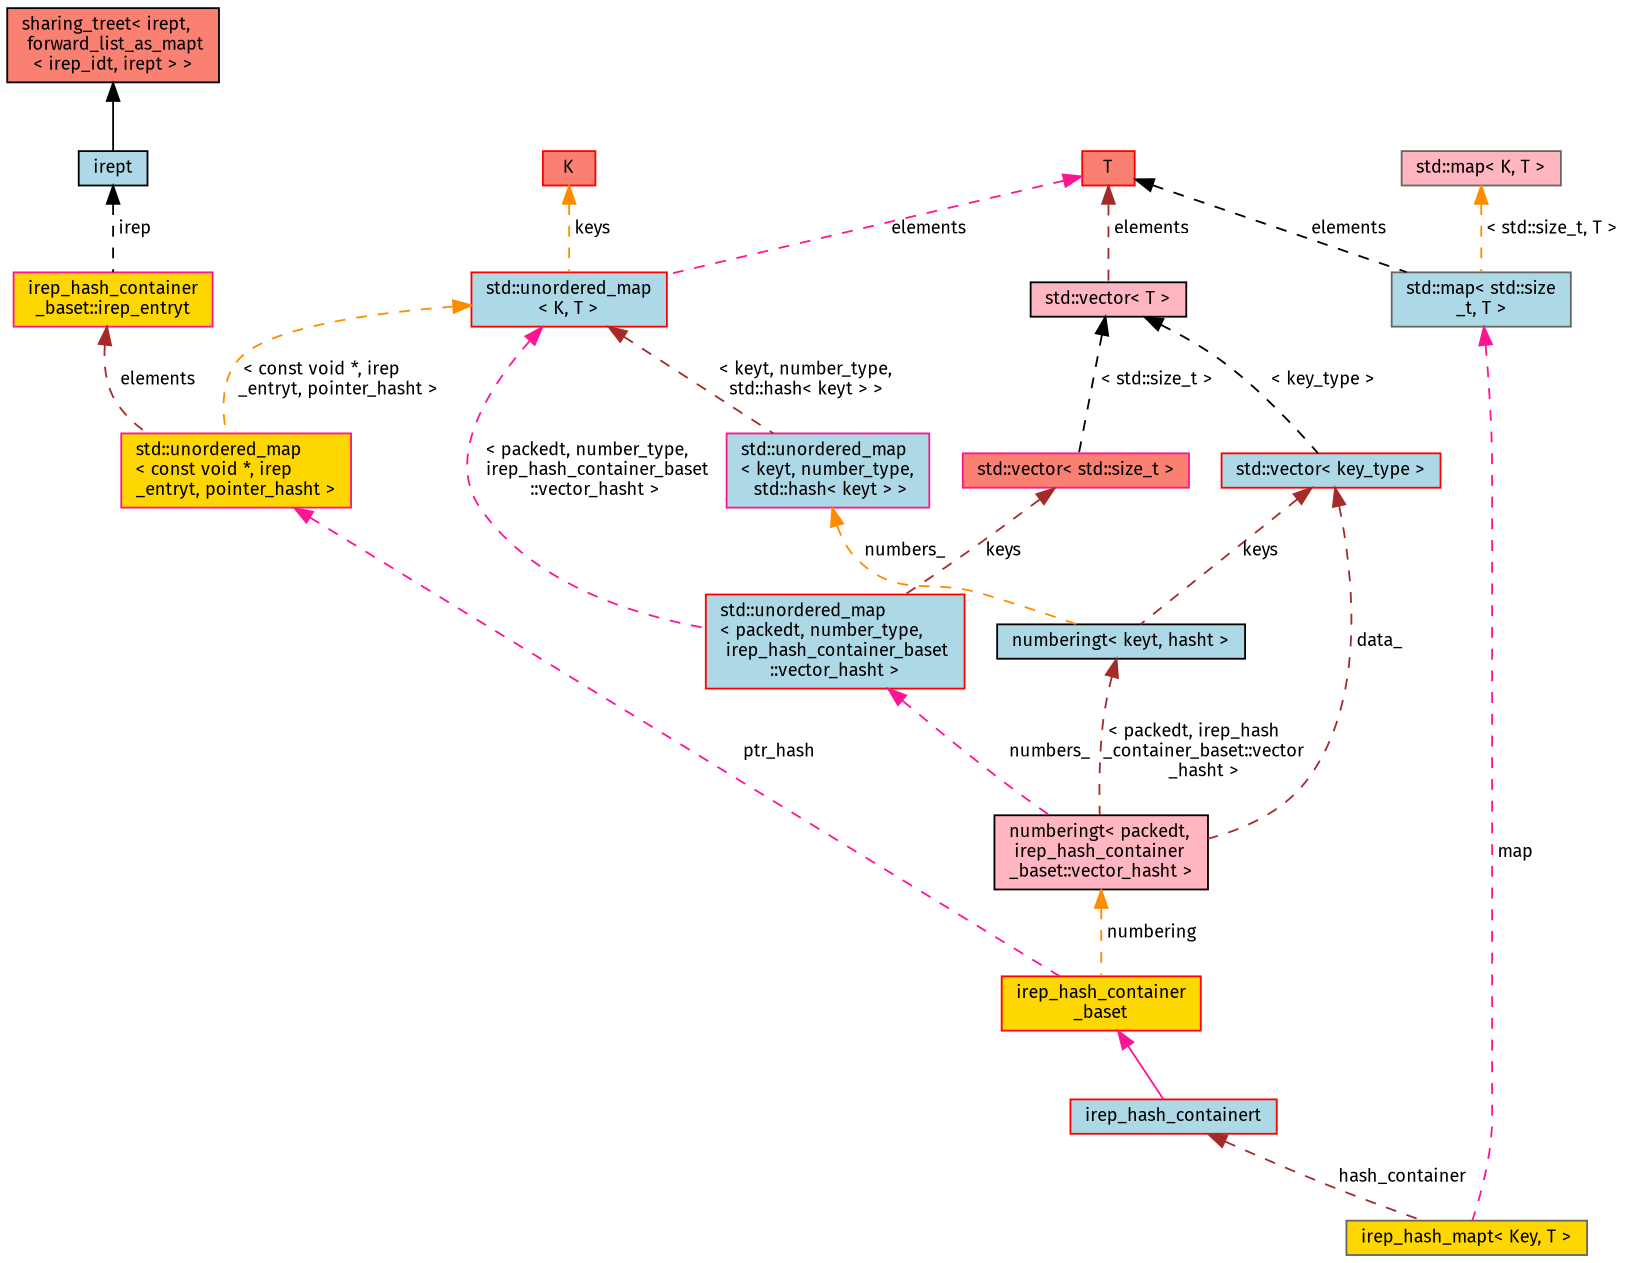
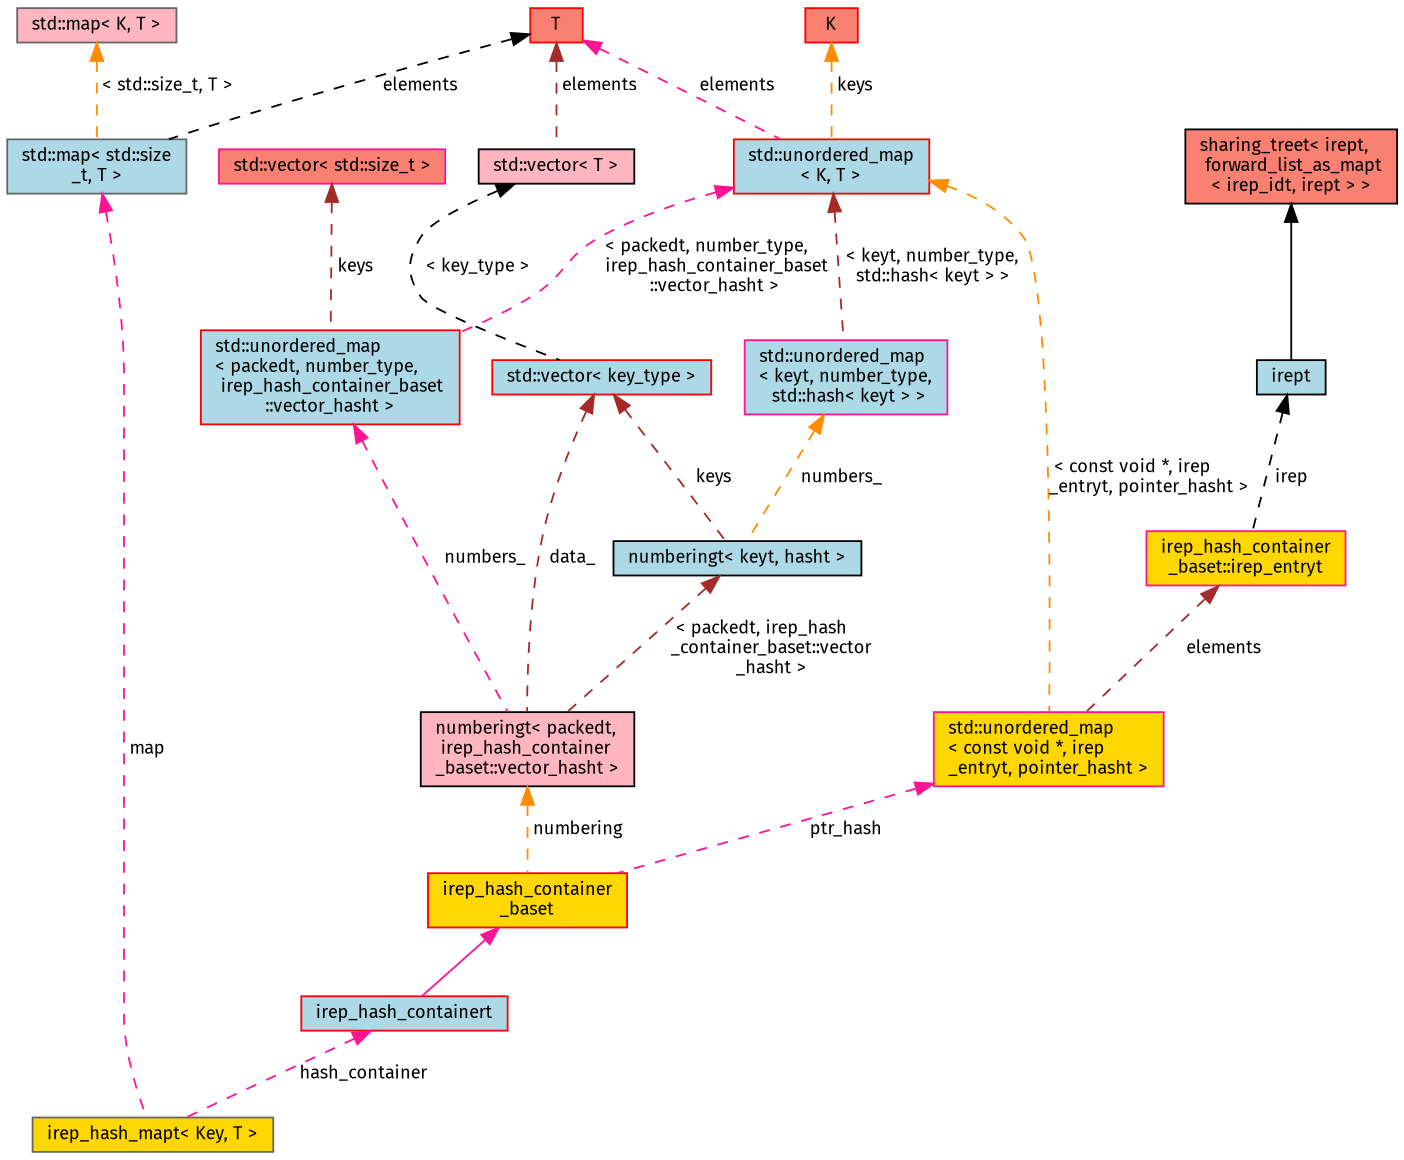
edge "std::vector< std::size_t >" -> "std::vector< T >": removed, label "< std::size_t >"
edge "irep_hash_mapt< Key, T >" -> "irep_hash_containert": color brown -> deeppink
